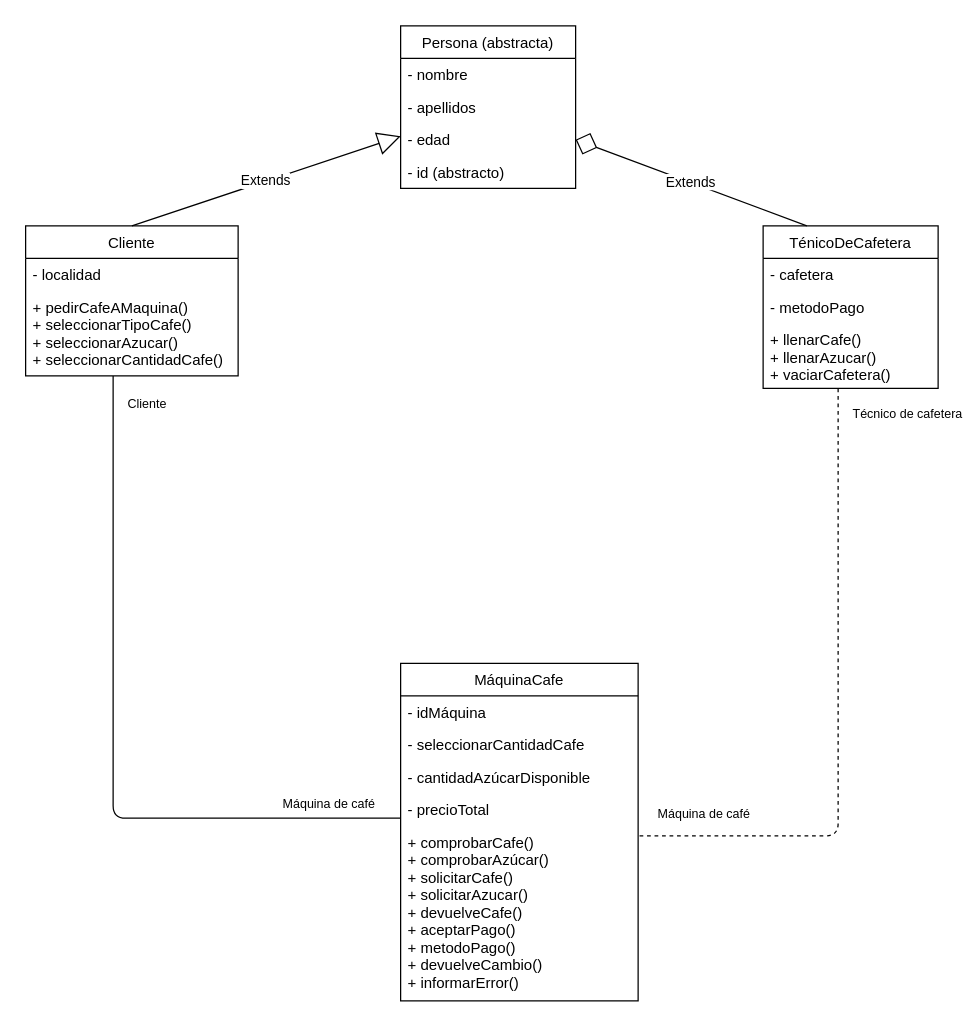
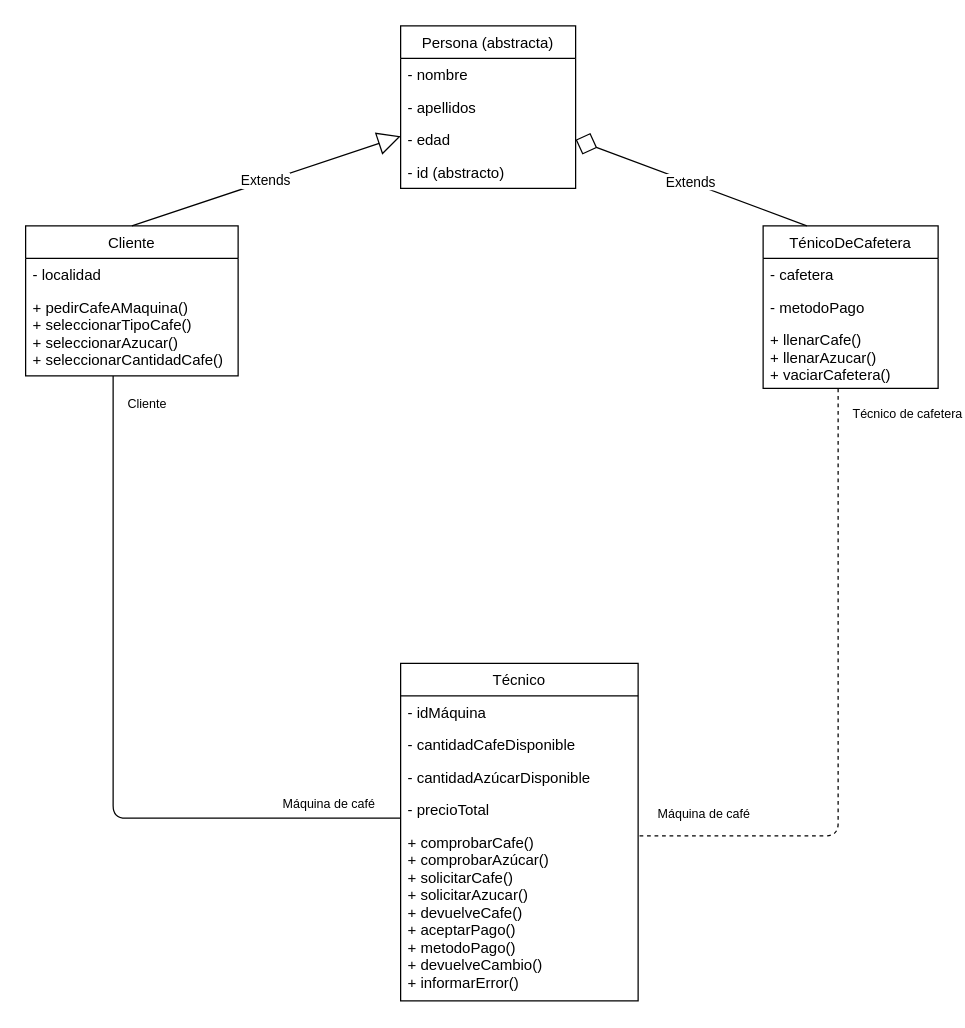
node "MáquinaCafe": label "MáquinaCafe" -> "Técnico"
node "- seleccionarCantidadCafe": label "- seleccionarCantidadCafe" -> "- cantidadCafeDisponible"
